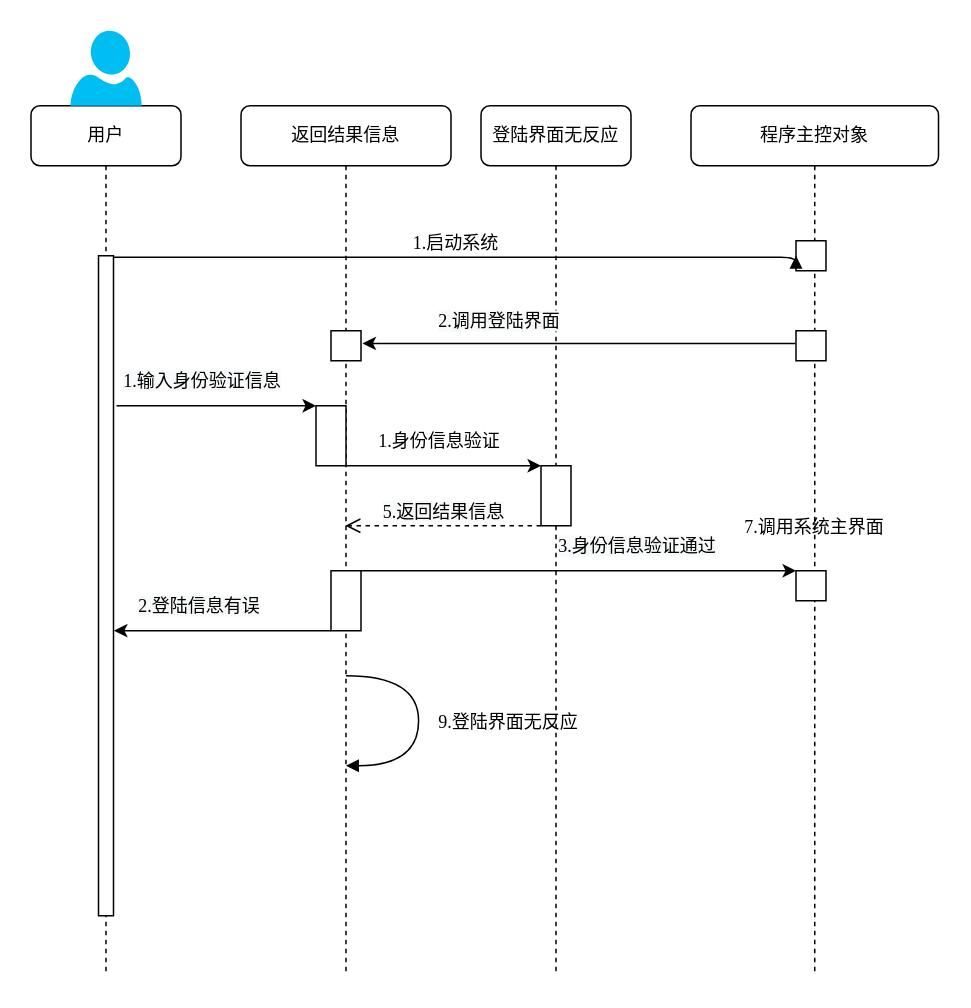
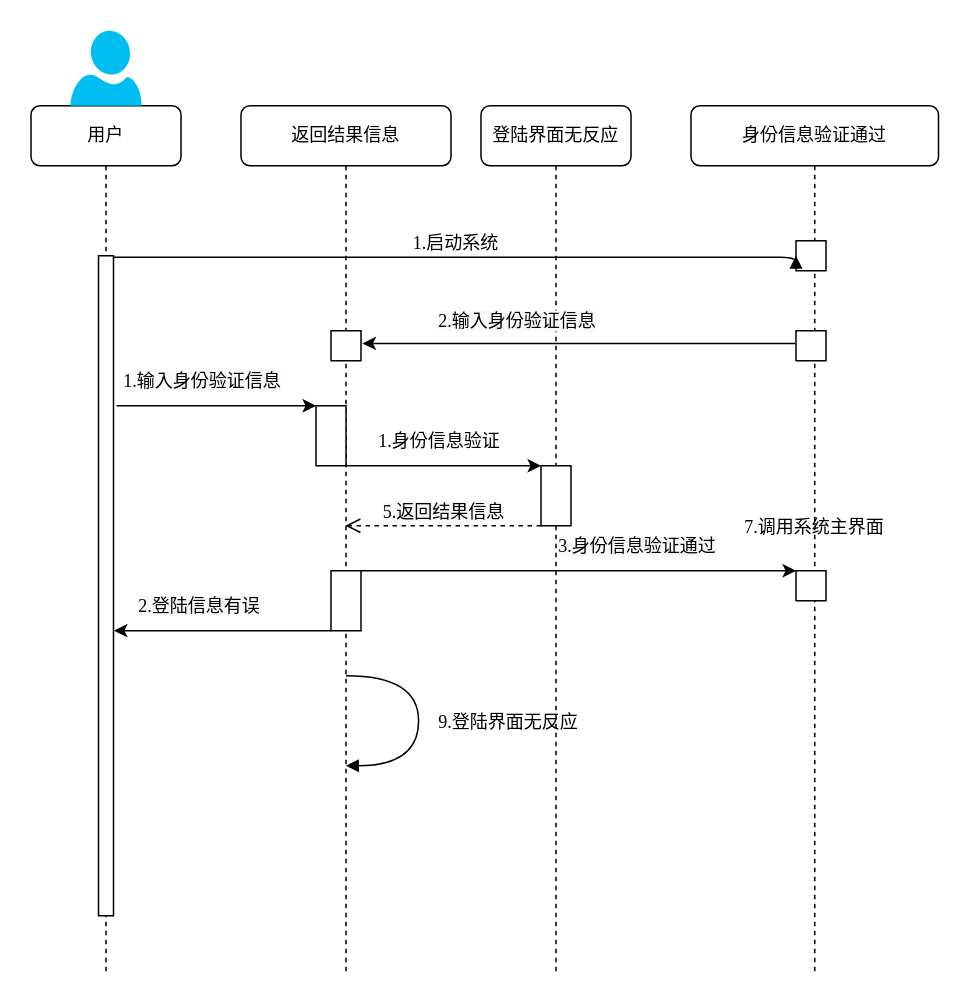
node "程序主控对象": label "程序主控对象" -> "身份信息验证通过"
node "2.调用登陆界面": label "2.调用登陆界面" -> "2.输入身份验证信息"
